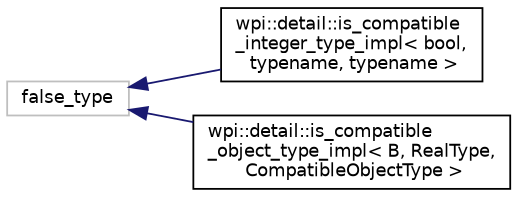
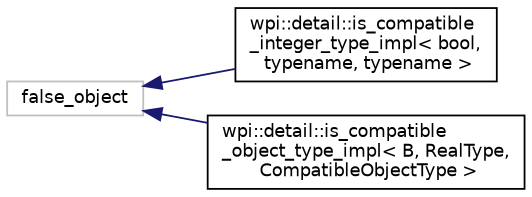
node "false_type": label "false_type" -> "false_object"
